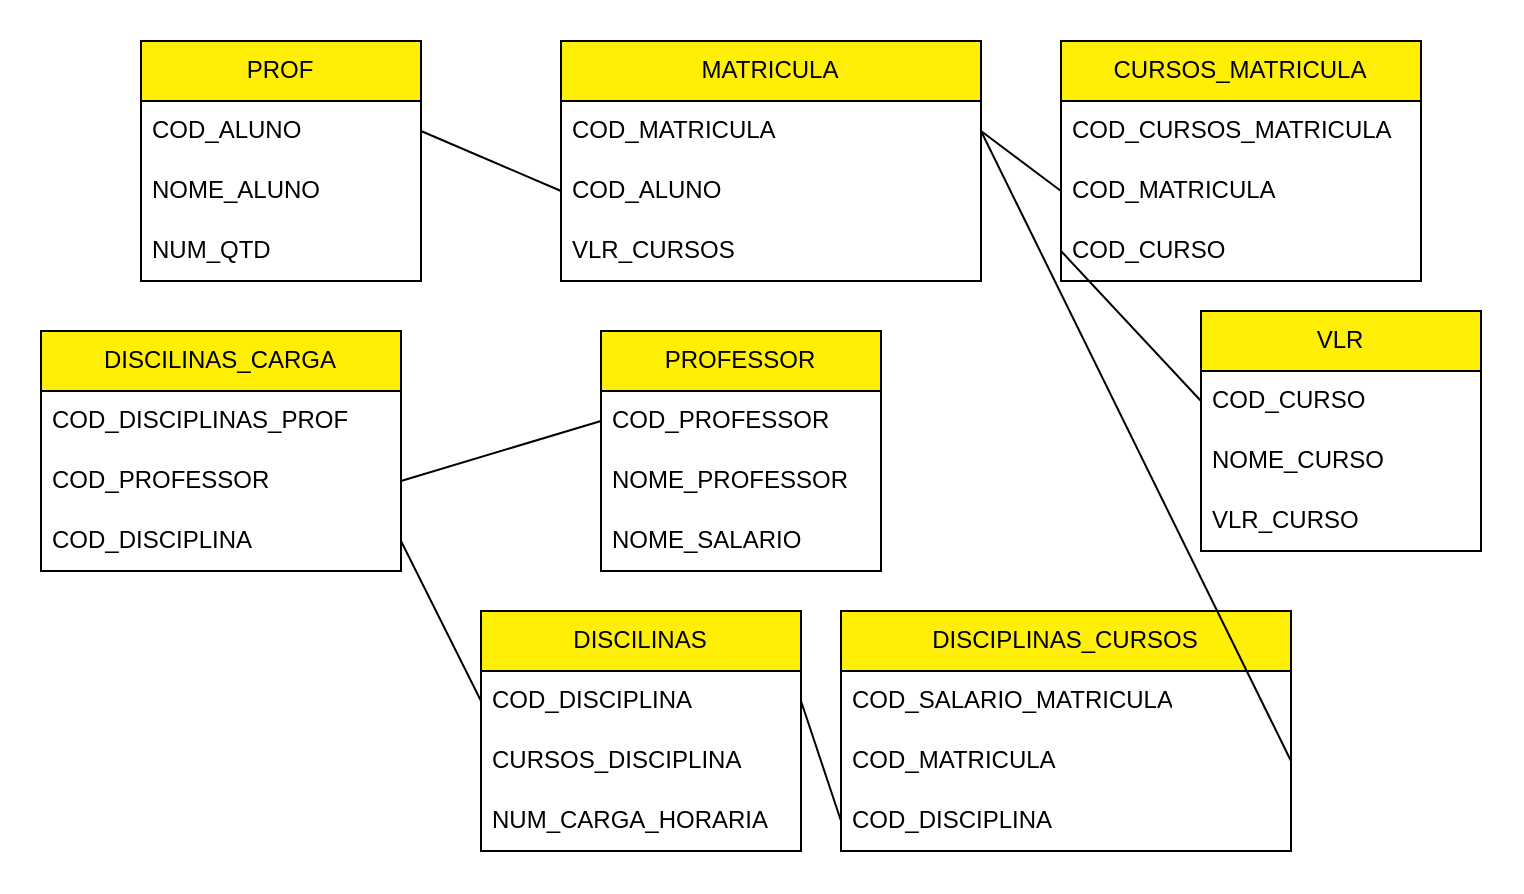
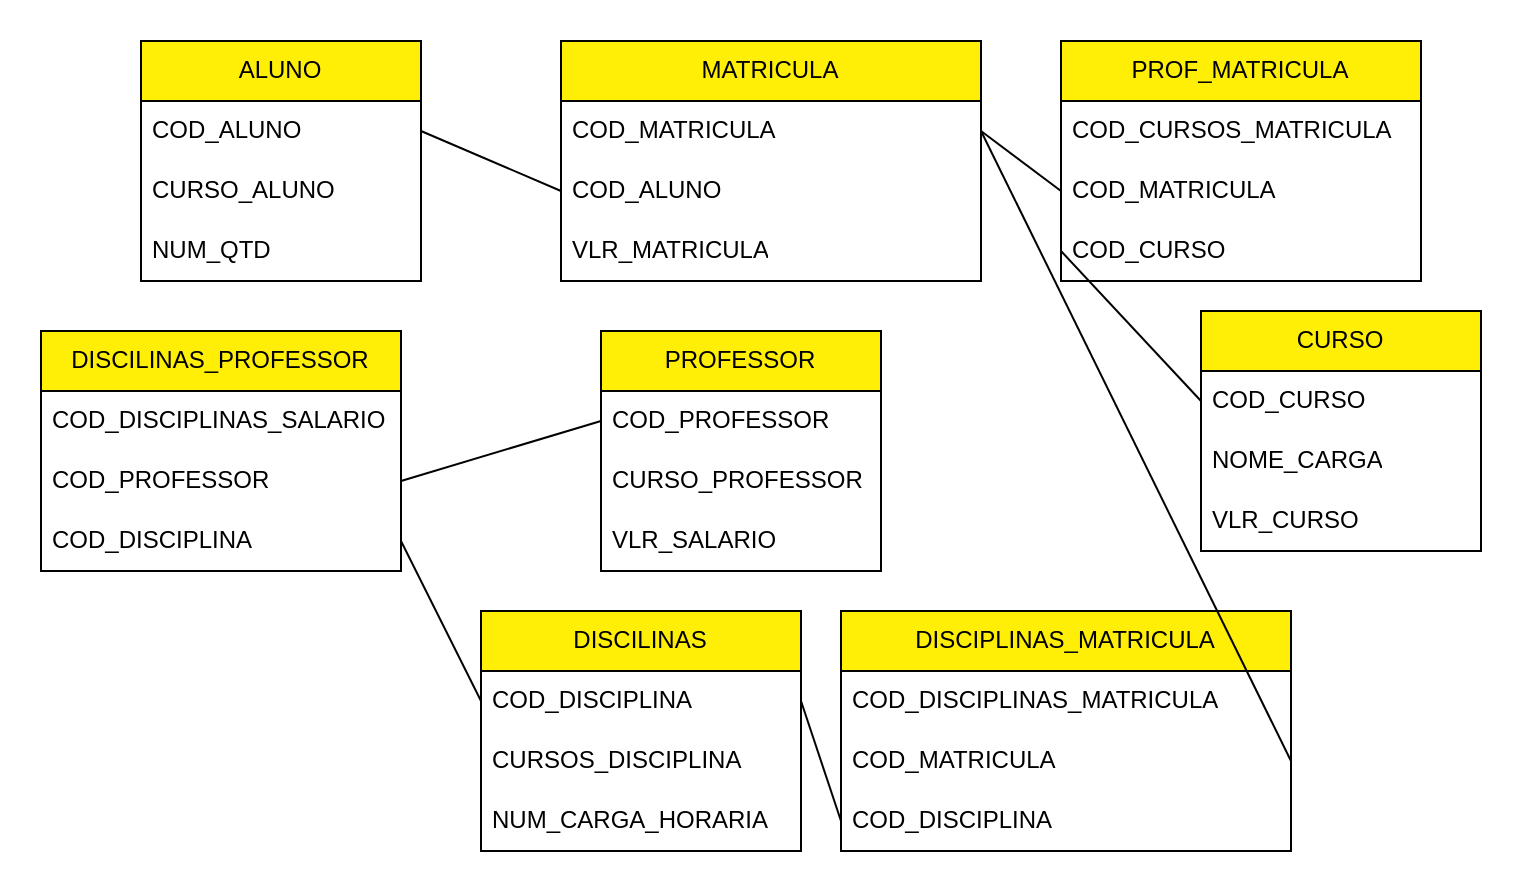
node "PROF": label "PROF" -> "ALUNO"
node "CURSOS_MATRICULA": label "CURSOS_MATRICULA" -> "PROF_MATRICULA"
node "NOME_ALUNO": label "NOME_ALUNO" -> "CURSO_ALUNO"
node "VLR_CURSOS": label "VLR_CURSOS" -> "VLR_MATRICULA"
node "VLR": label "VLR" -> "CURSO"
node "DISCILINAS_CARGA": label "DISCILINAS_CARGA" -> "DISCILINAS_PROFESSOR"
node "COD_DISCIPLINAS_PROF": label "COD_DISCIPLINAS_PROF" -> "COD_DISCIPLINAS_SALARIO"
node "NOME_CURSO": label "NOME_CURSO" -> "NOME_CARGA"
node "NOME_PROFESSOR": label "NOME_PROFESSOR" -> "CURSO_PROFESSOR"
node "NOME_SALARIO": label "NOME_SALARIO" -> "VLR_SALARIO"
node "DISCIPLINAS_CURSOS": label "DISCIPLINAS_CURSOS" -> "DISCIPLINAS_MATRICULA"
node "COD_SALARIO_MATRICULA": label "COD_SALARIO_MATRICULA" -> "COD_DISCIPLINAS_MATRICULA"
